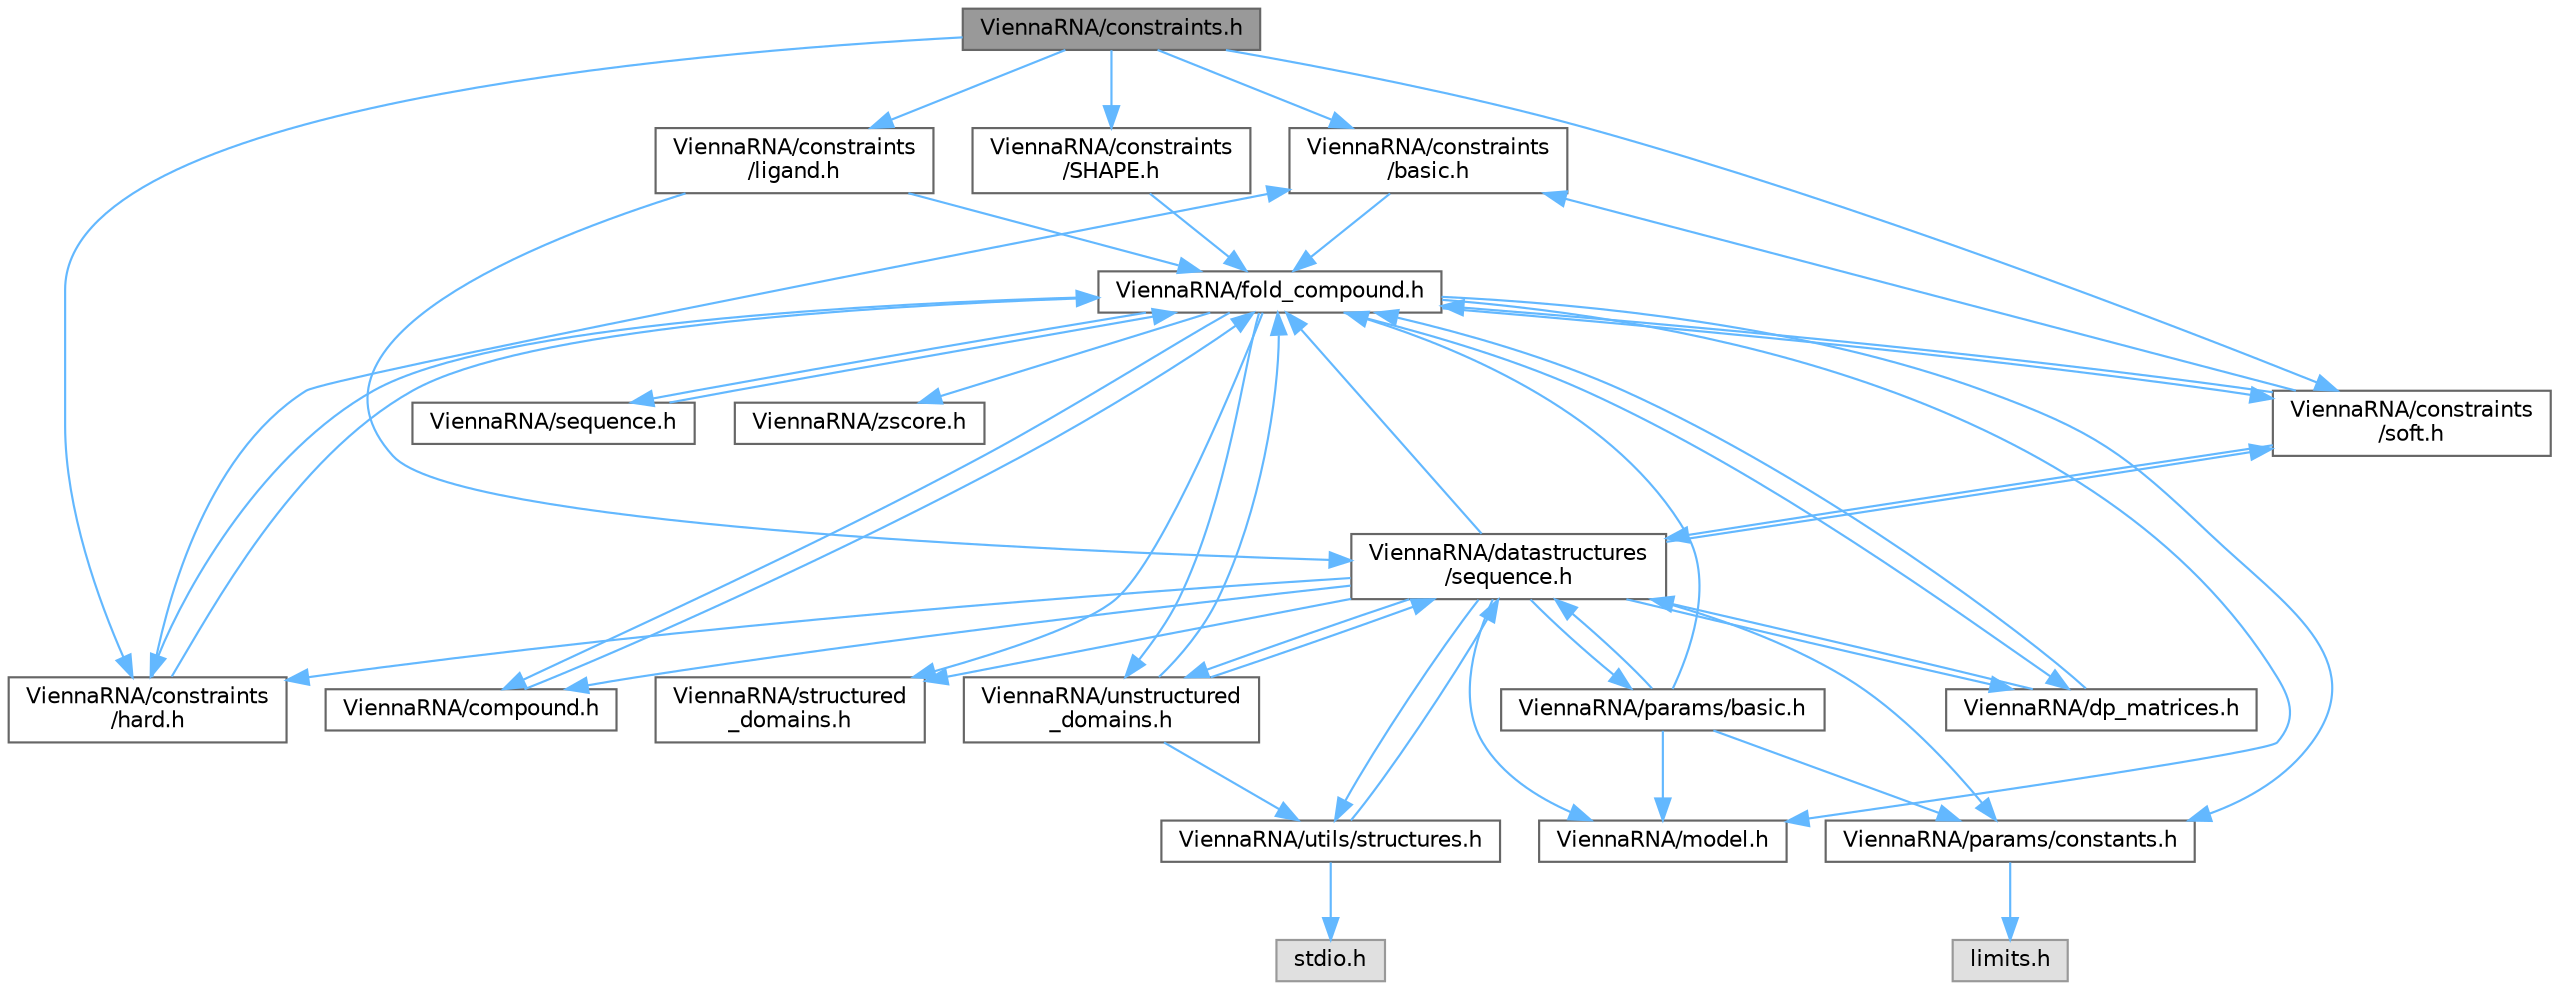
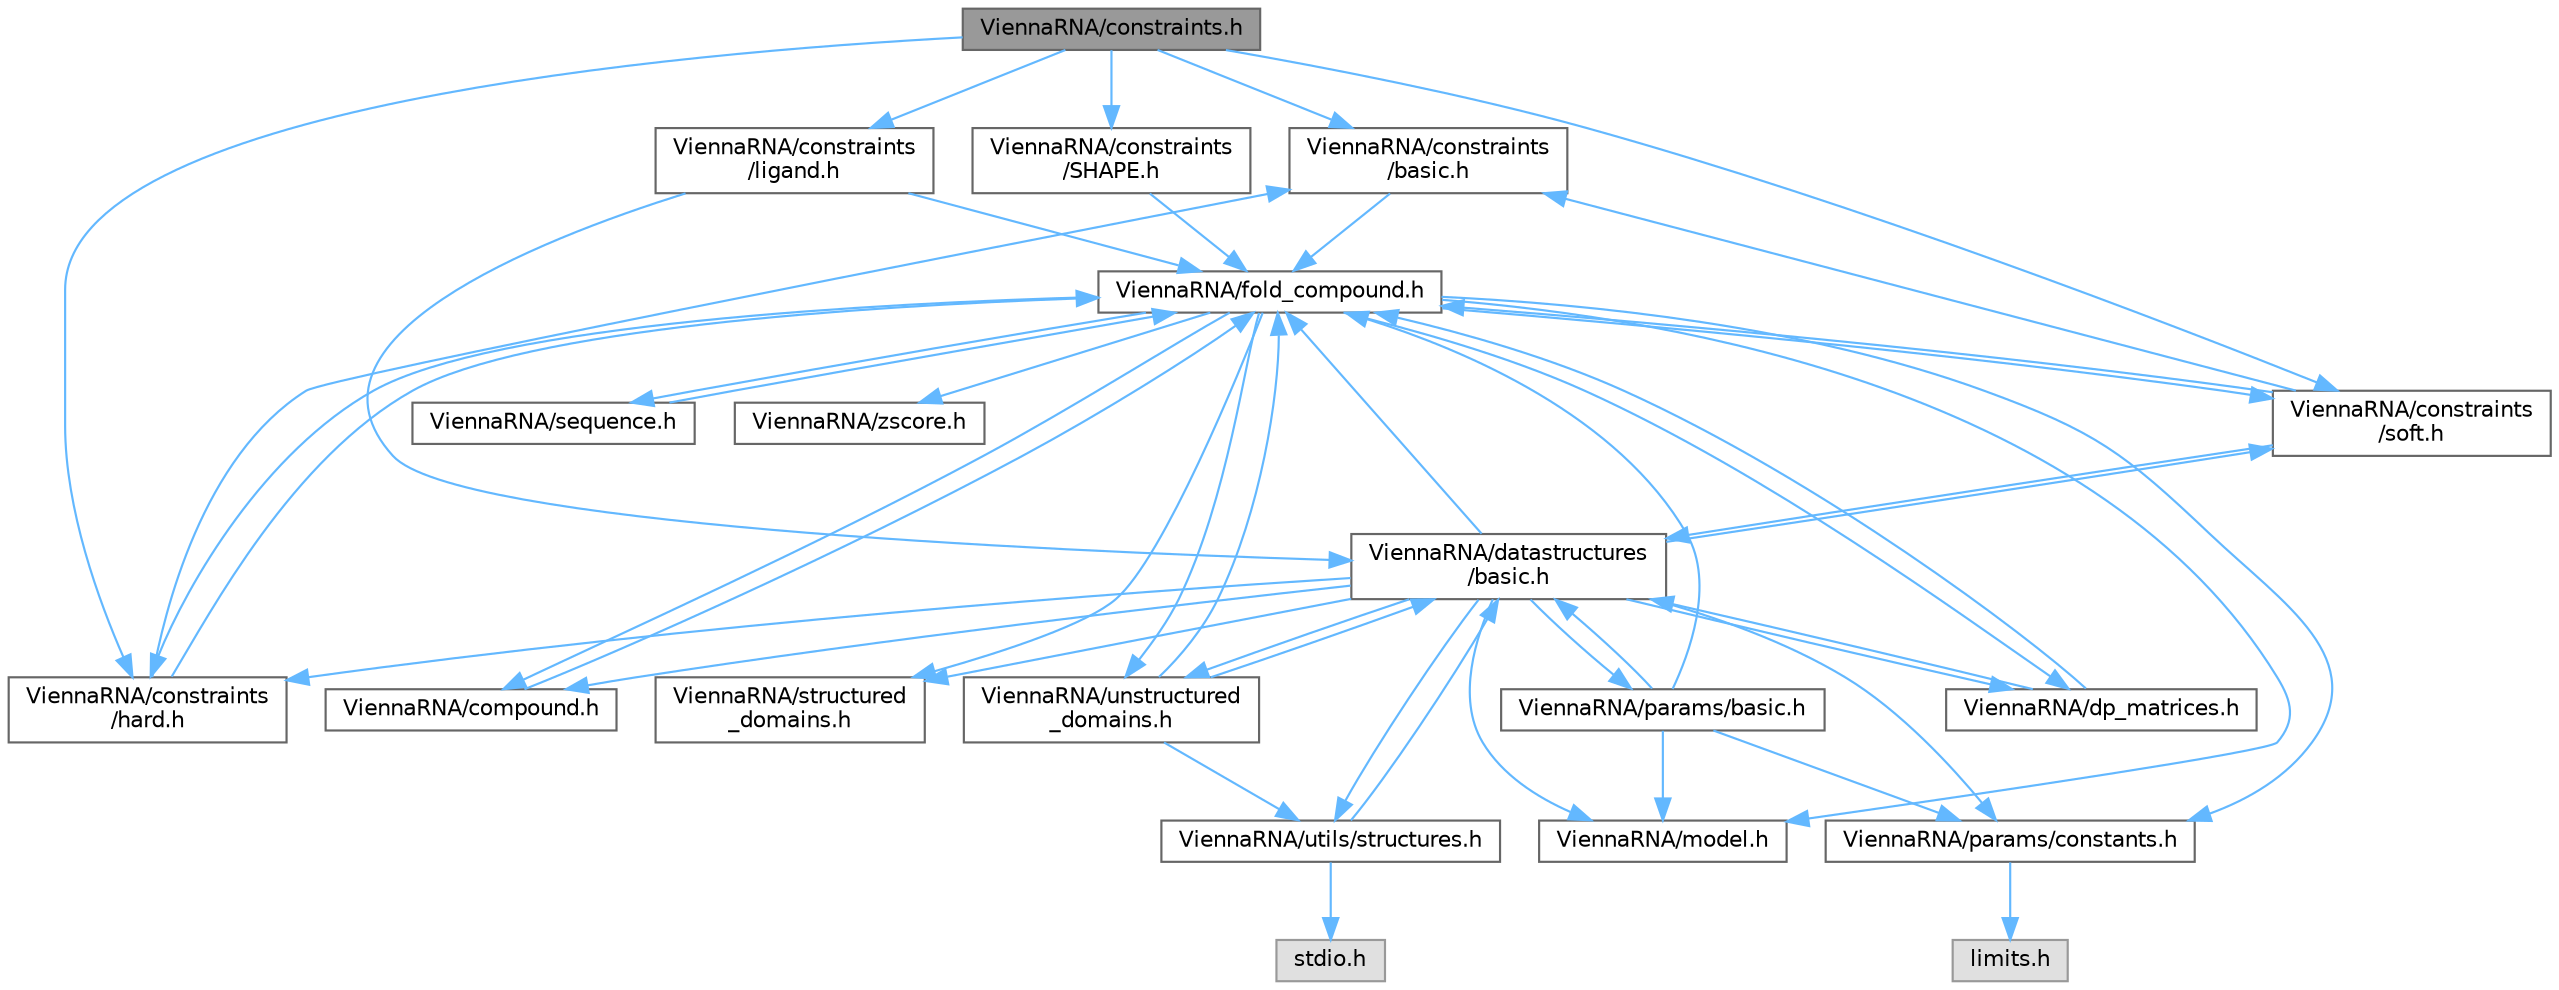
node "ViennaRNA/datastructures /sequence.h": label "ViennaRNA/datastructures /sequence.h" -> "ViennaRNA/datastructures /basic.h"
